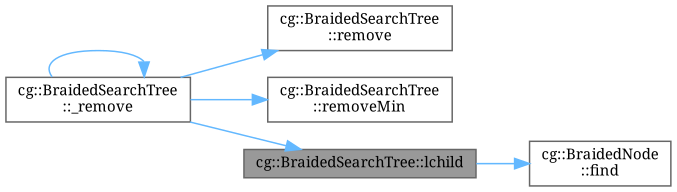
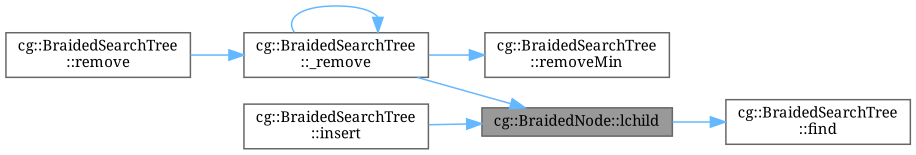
edge "cg::BraidedSearchTree ::_remove" -> "cg::BraidedSearchTree ::remove": reversed
node "cg::BraidedSearchTree ::insert": added
node "cg::BraidedSearchTree::lchild": label "cg::BraidedSearchTree::lchild" -> "cg::BraidedNode::lchild"
node "cg::BraidedNode ::find": label "cg::BraidedNode ::find" -> "cg::BraidedSearchTree ::find"
